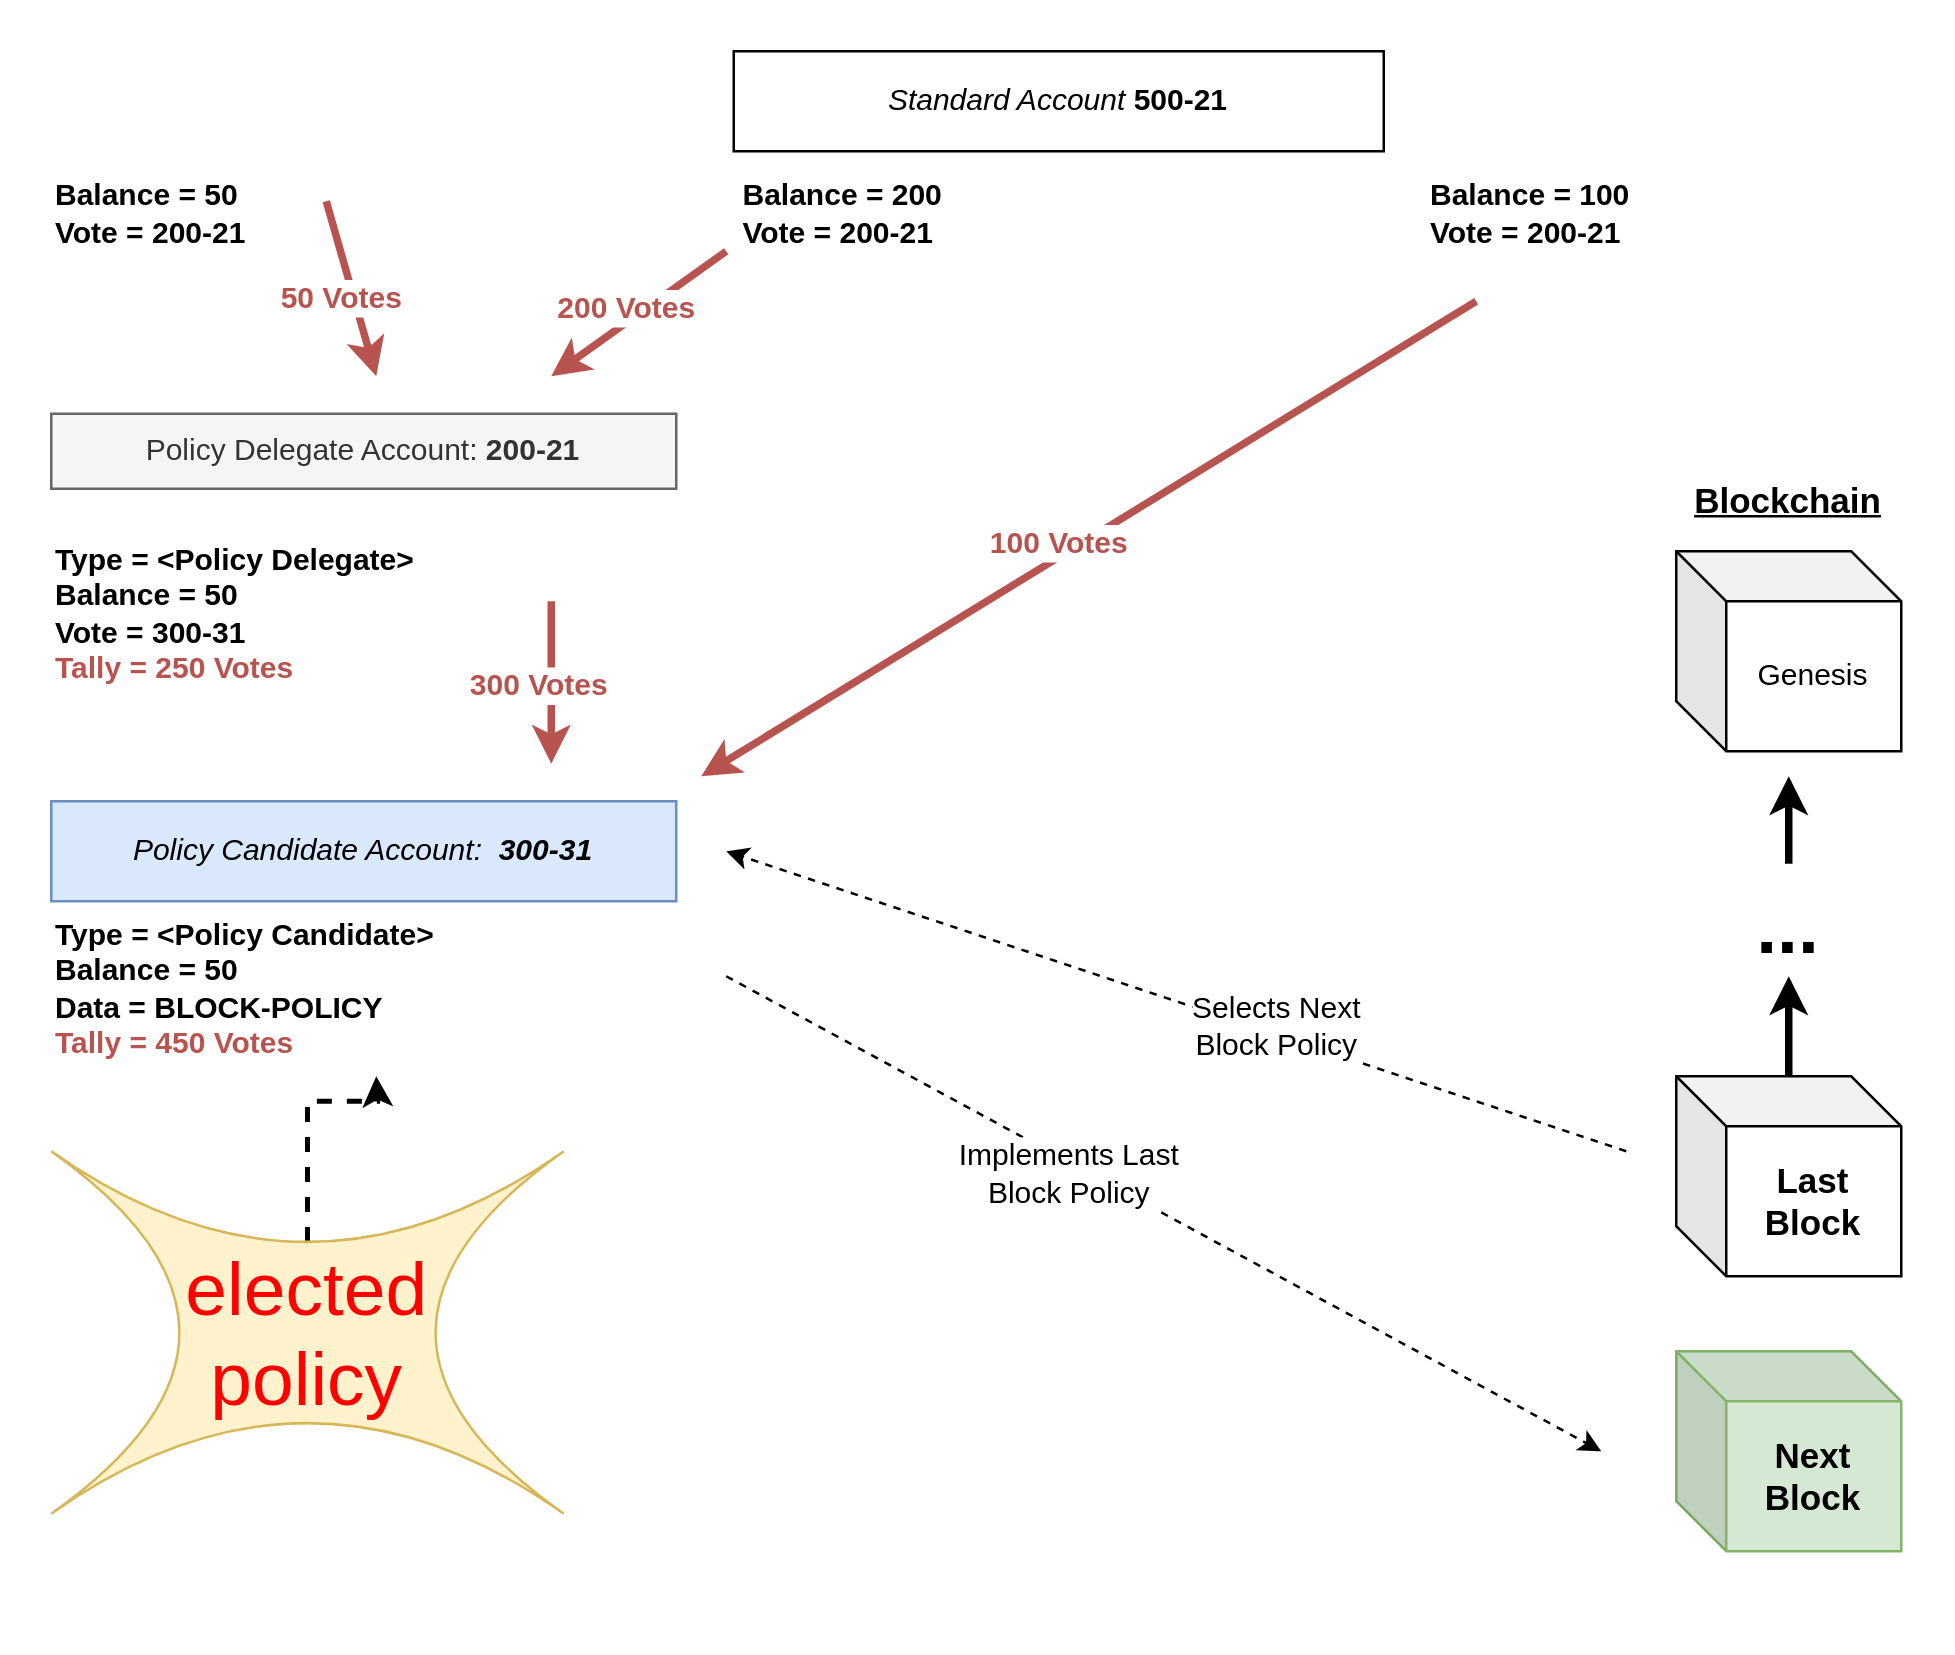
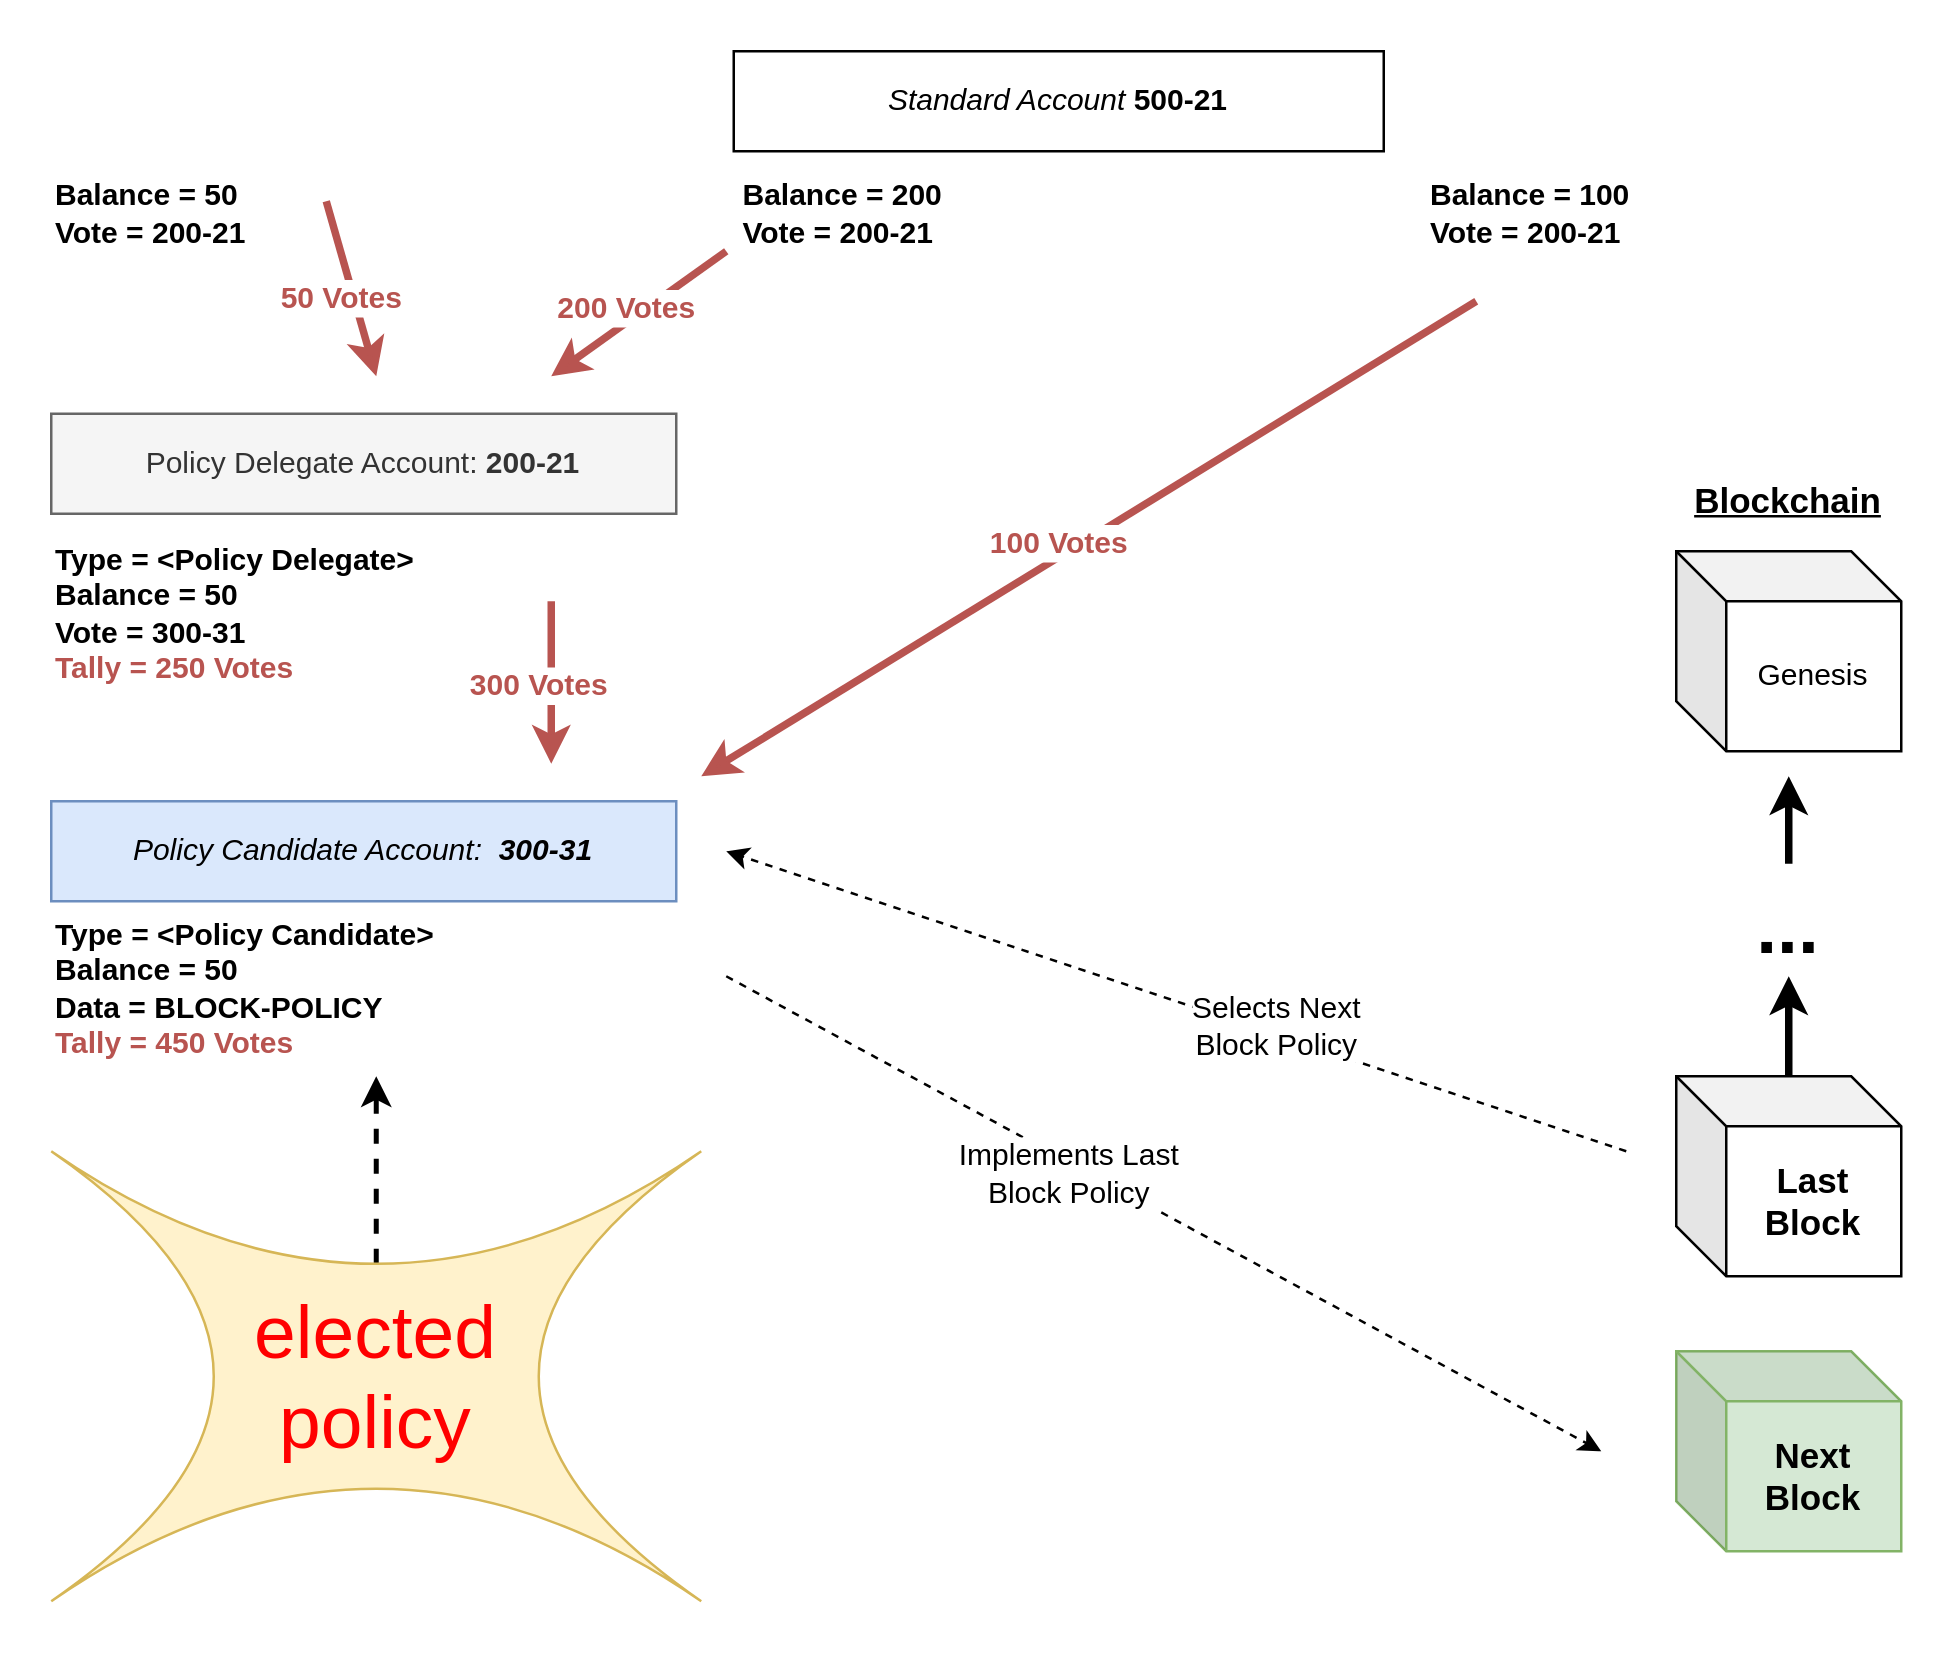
node "Policy Delegate Account: 200-21": size 625x75 -> 625x100
node "elected policy": size 513x363 -> 650x450
